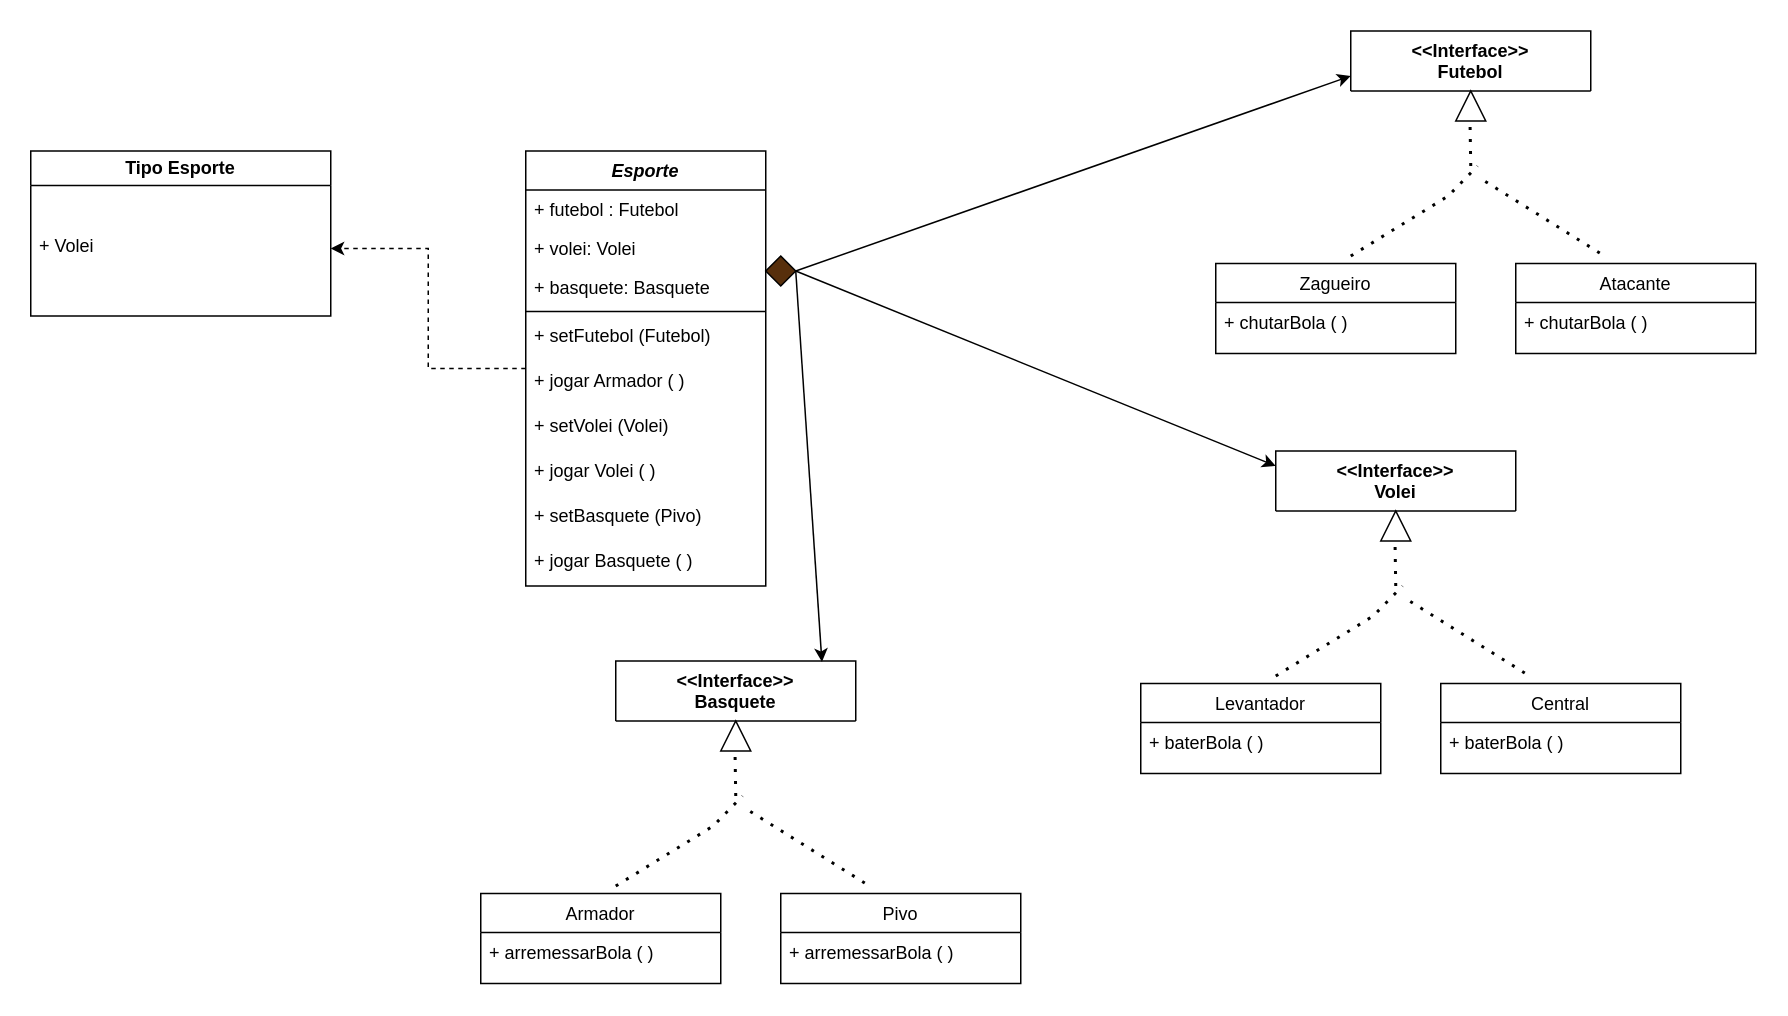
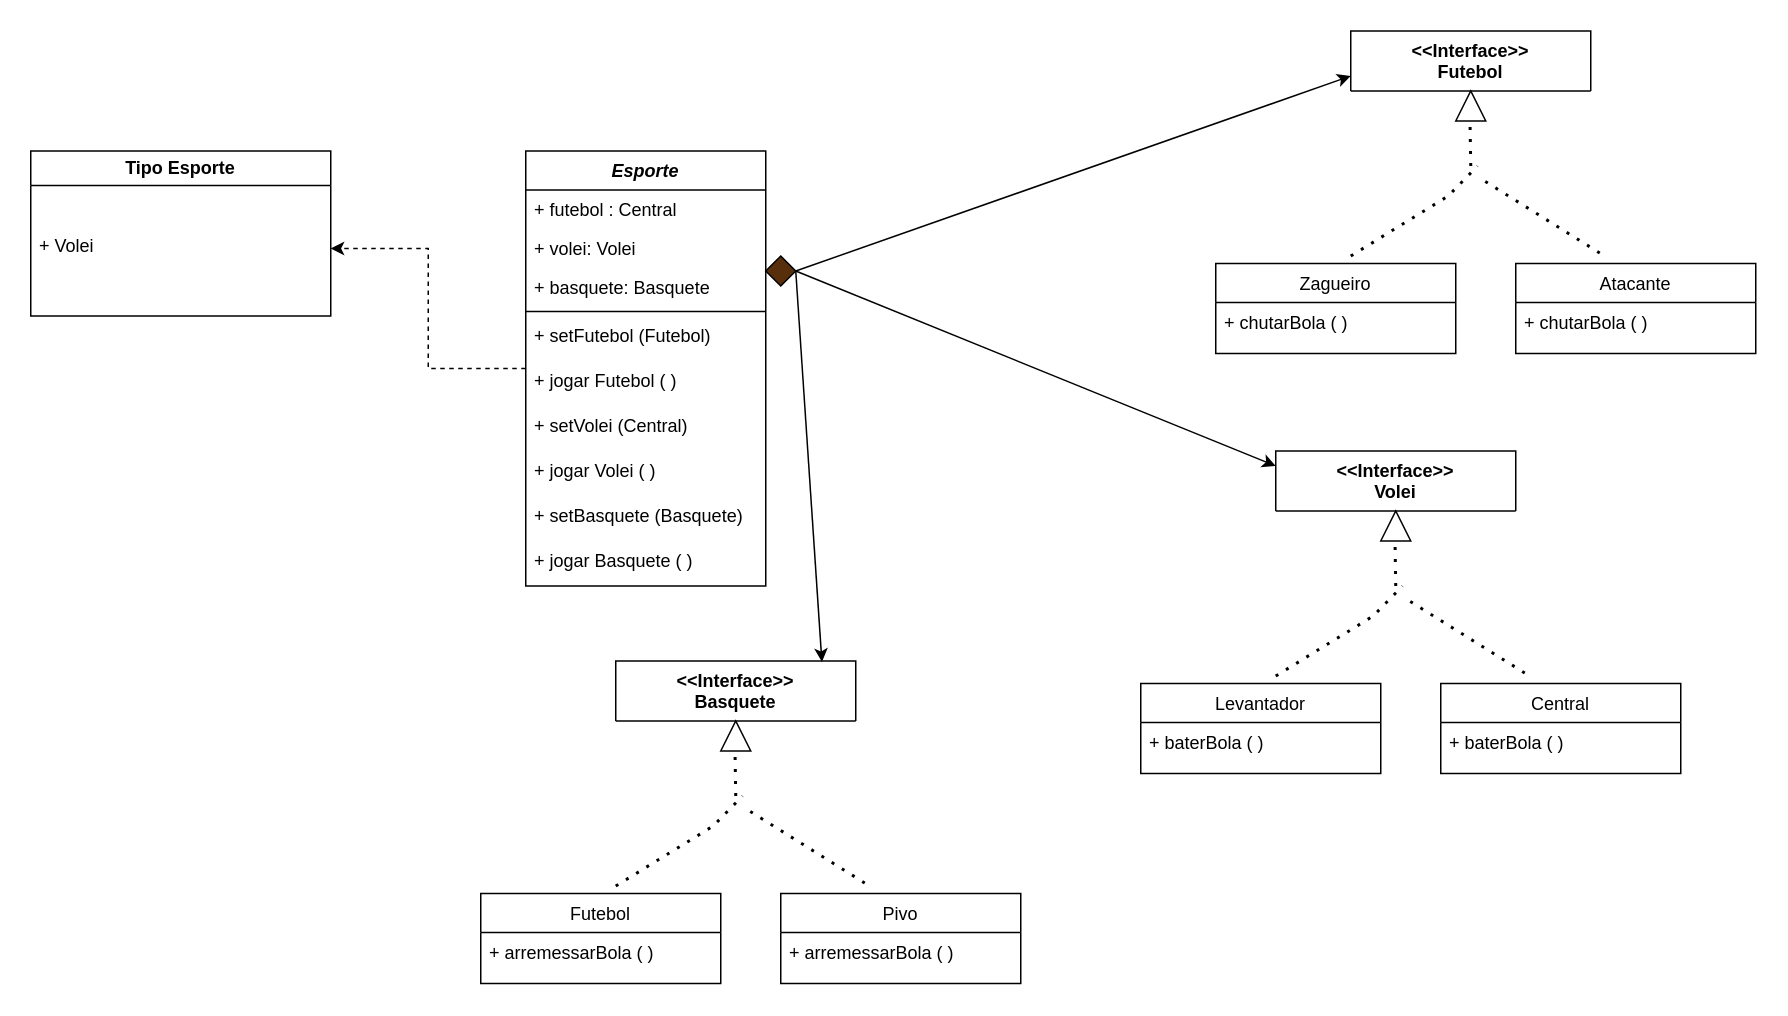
node "+ futebol : Futebol": label "+ futebol : Futebol" -> "+ futebol : Central"
node "+ jogar Armador ( )": label "+ jogar Armador ( )" -> "+ jogar Futebol ( )"
node "+ setVolei (Volei)": label "+ setVolei (Volei)" -> "+ setVolei (Central)"
node "+ setBasquete (Pivo)": label "+ setBasquete (Pivo)" -> "+ setBasquete (Basquete)"
node "Armador": label "Armador" -> "Futebol"
